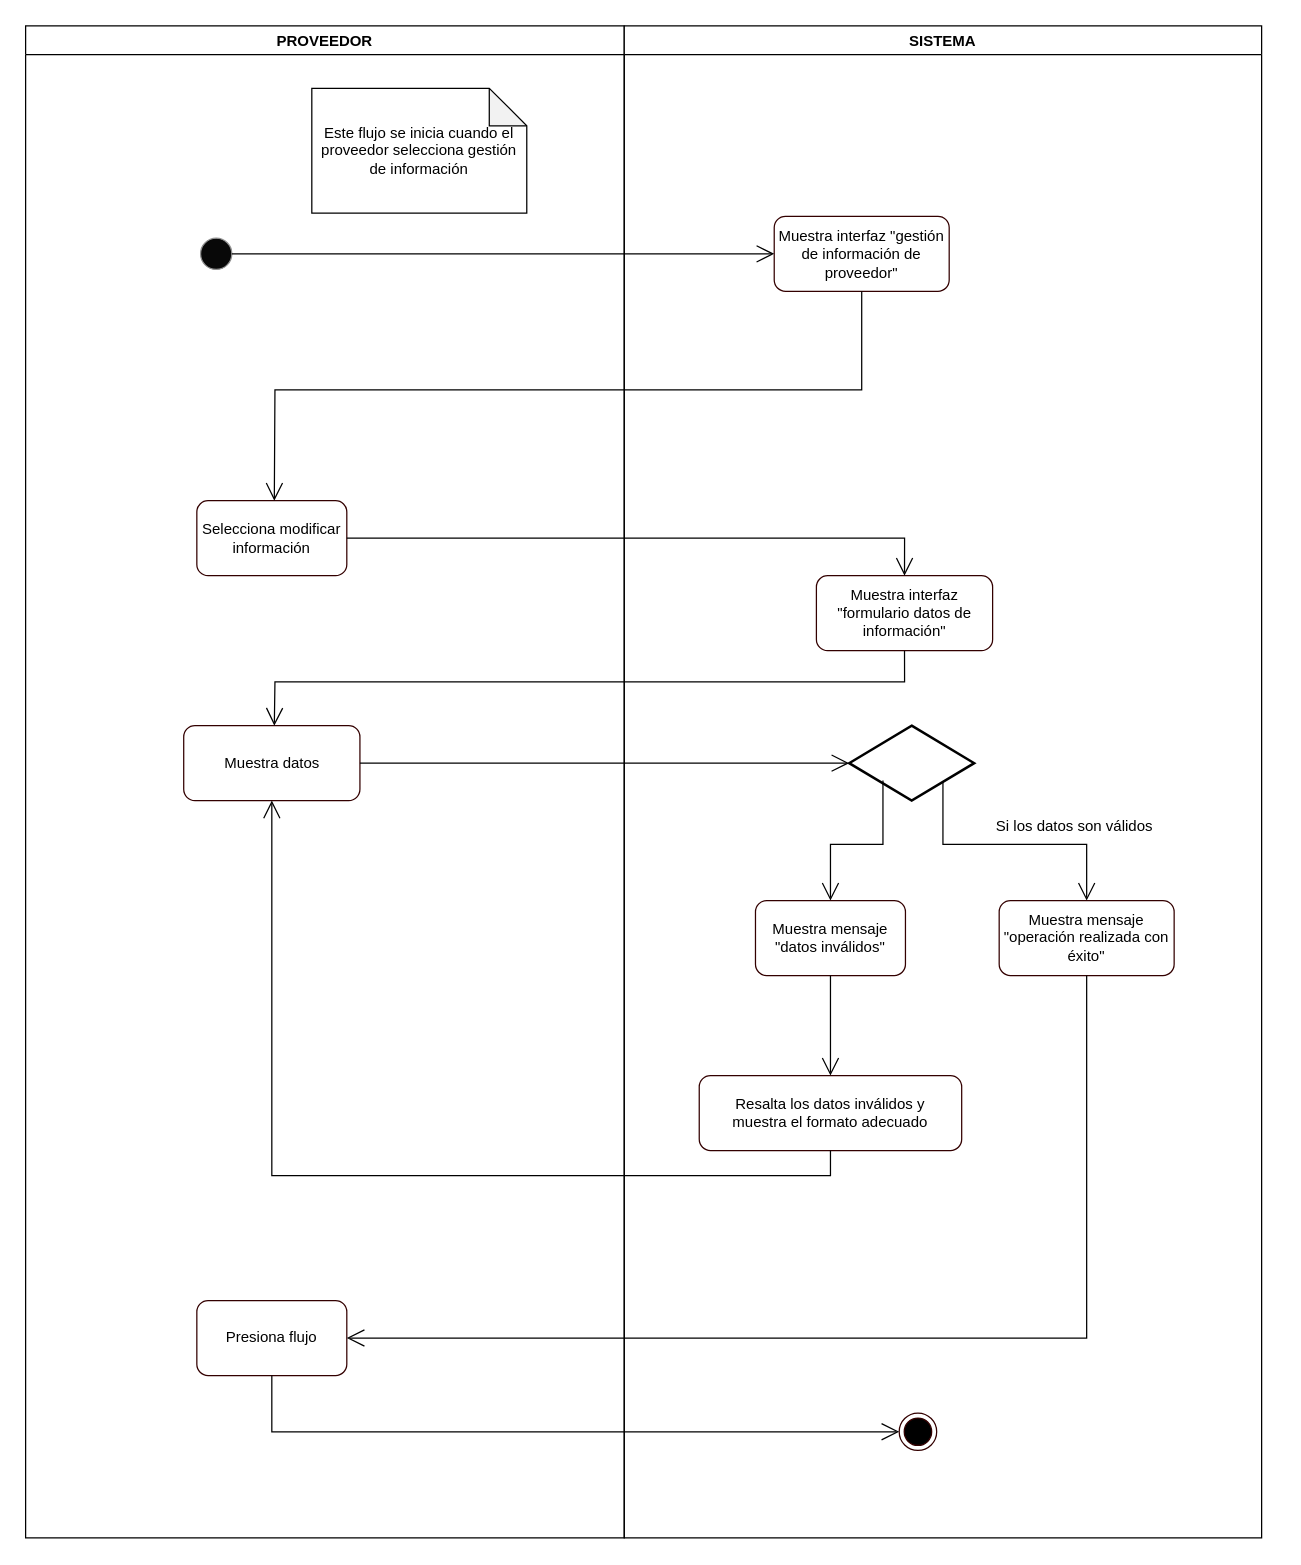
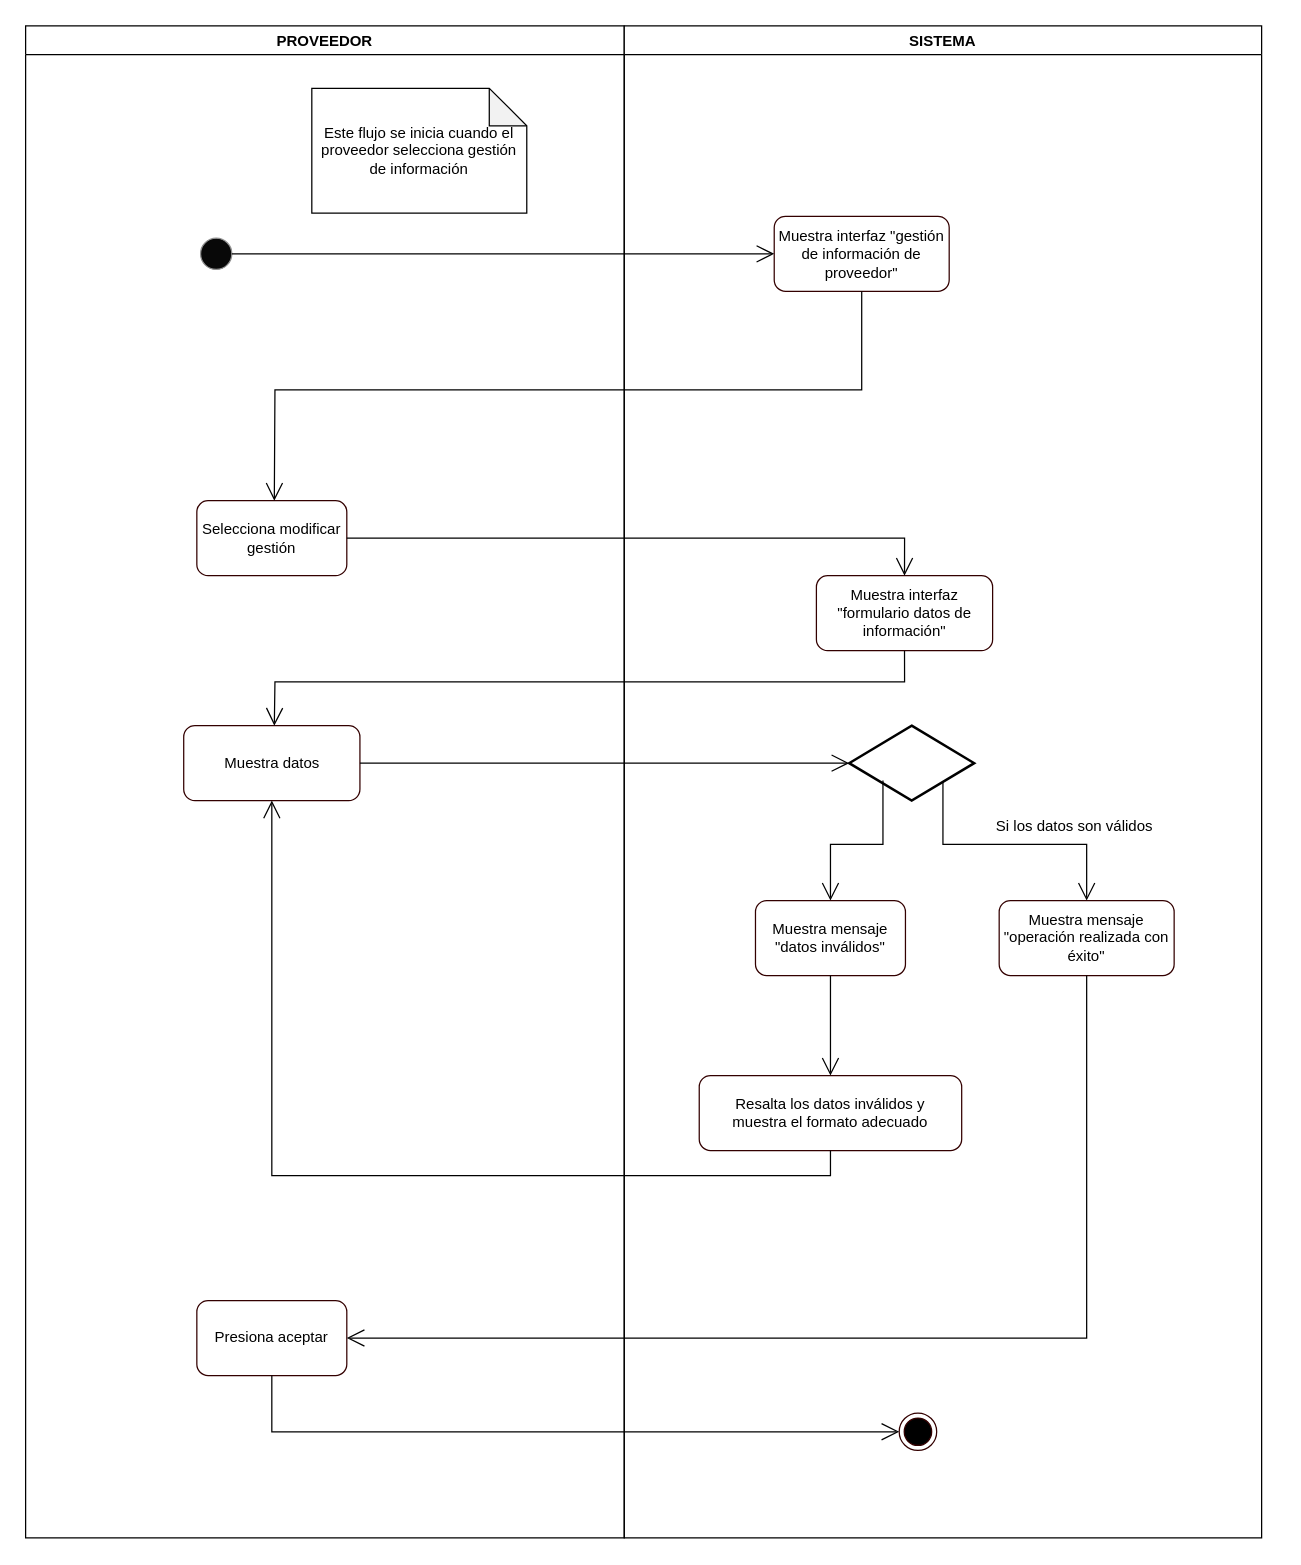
node "Selecciona modificar información": label "Selecciona modificar información" -> "Selecciona modificar gestión"
node "Presiona flujo": label "Presiona flujo" -> "Presiona aceptar"
